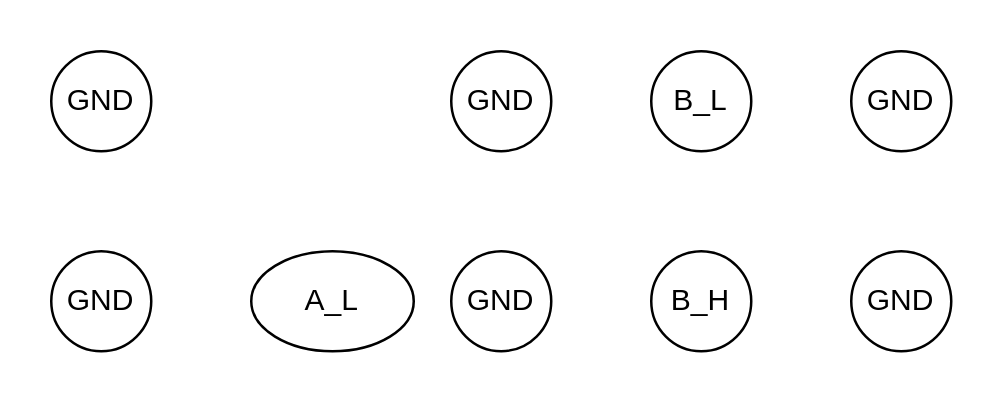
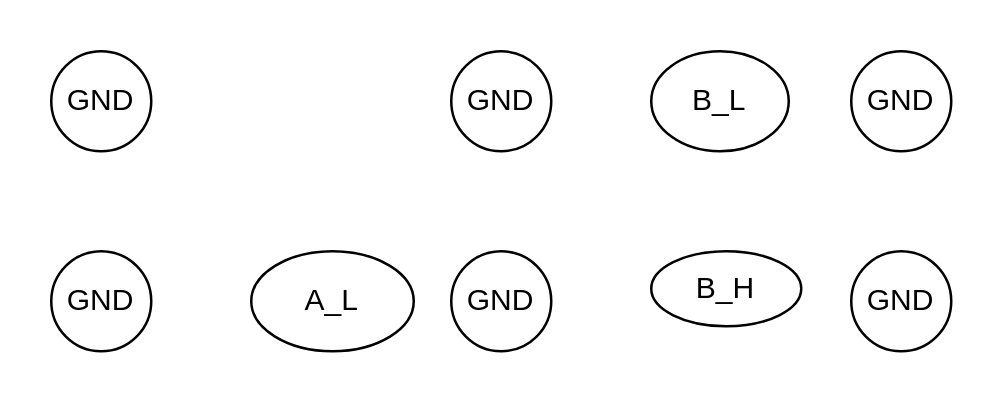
node "B_L": size 100x100 -> 138x100
node "B_H": size 100x100 -> 150x75
